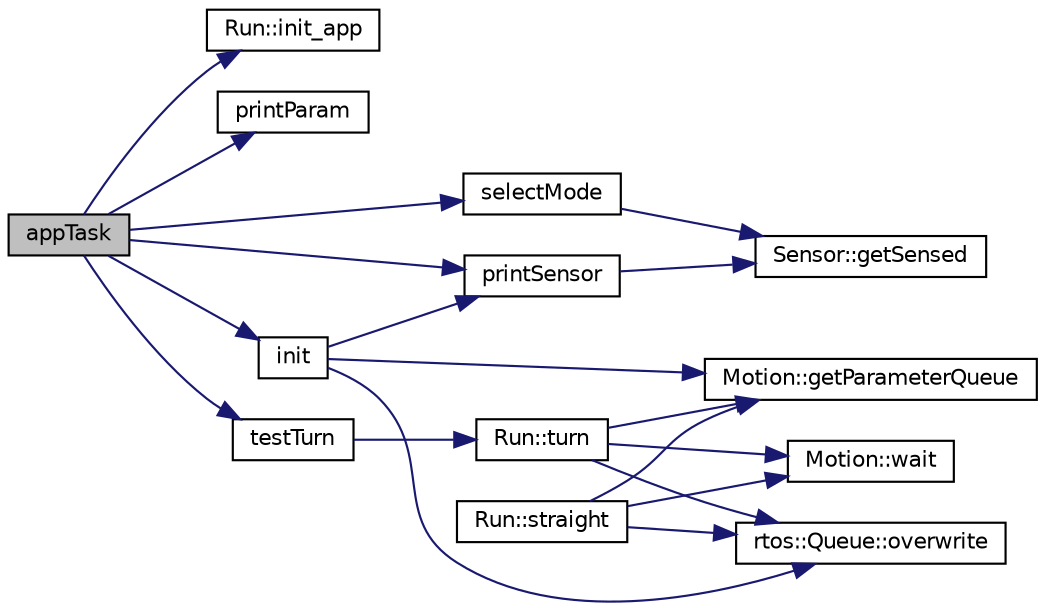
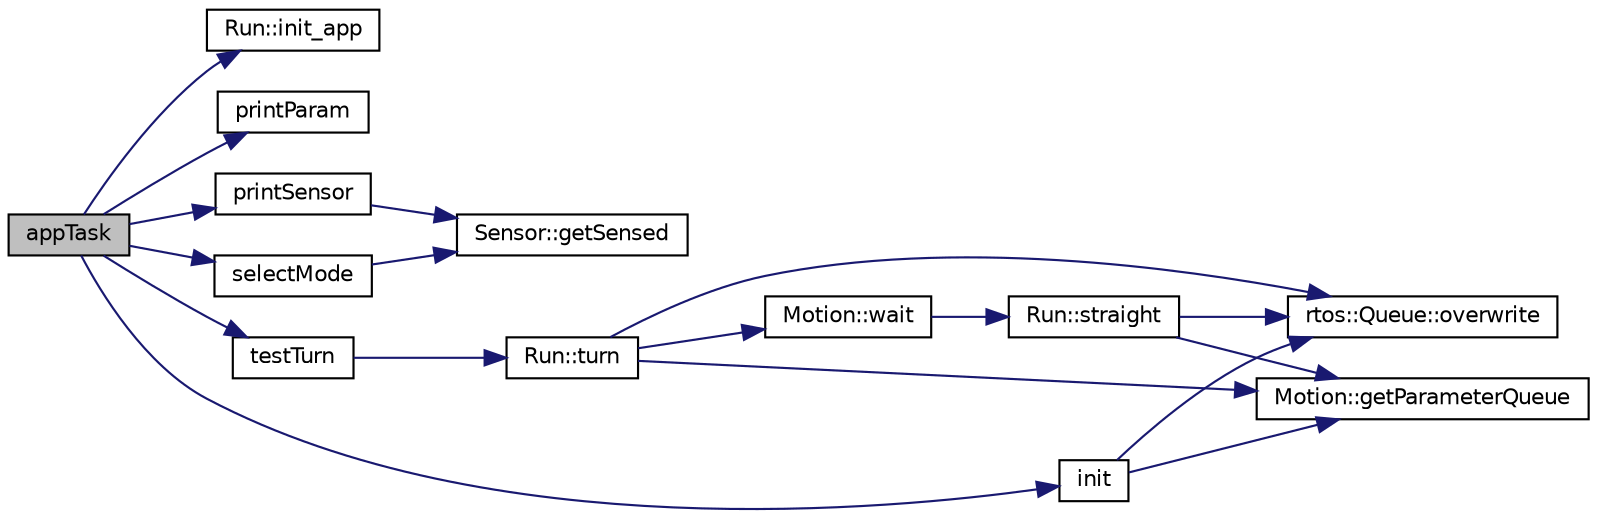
edge "init" -> "printSensor": removed
edge "Run::straight" -> "Motion::wait": reversed
